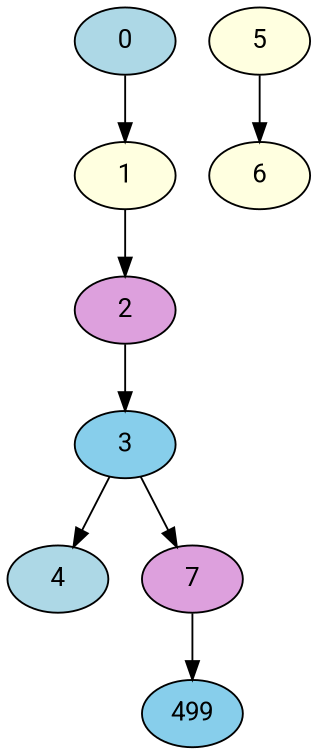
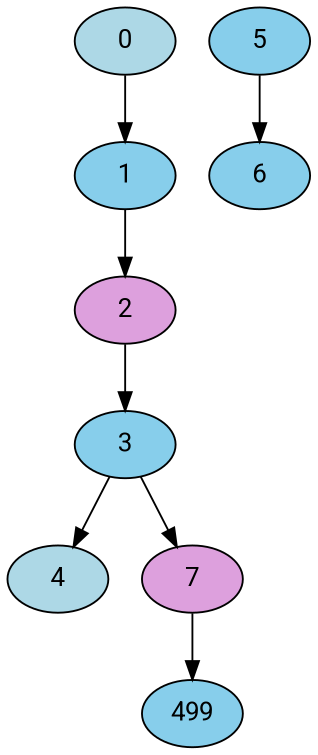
node "5": fillcolor lightyellow -> skyblue
node "1": fillcolor lightyellow -> skyblue
node "6": fillcolor lightyellow -> skyblue
